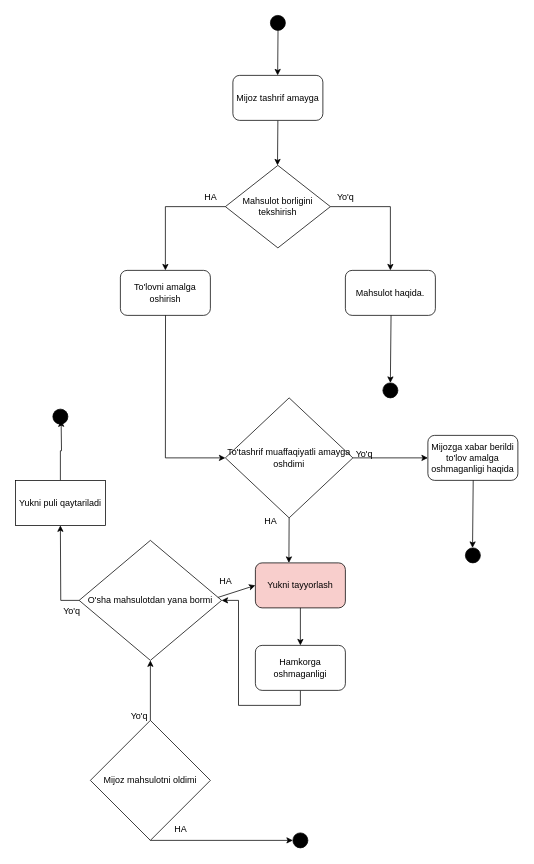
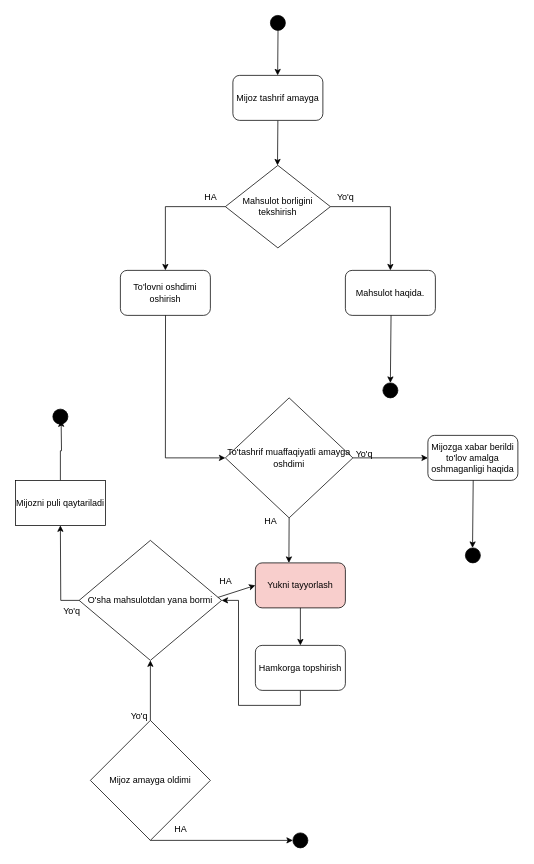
node "To'lovni amalga oshirish": label "To'lovni amalga oshirish" -> "To'lovni oshdimi oshirish"
node "Yukni puli qaytariladi": label "Yukni puli qaytariladi" -> "Mijozni puli qaytariladi"
node "Hamkorga oshmaganligi": label "Hamkorga oshmaganligi" -> "Hamkorga topshirish"
node "Mijoz mahsulotni oldimi": label "Mijoz mahsulotni oldimi" -> "Mijoz amayga oldimi"
